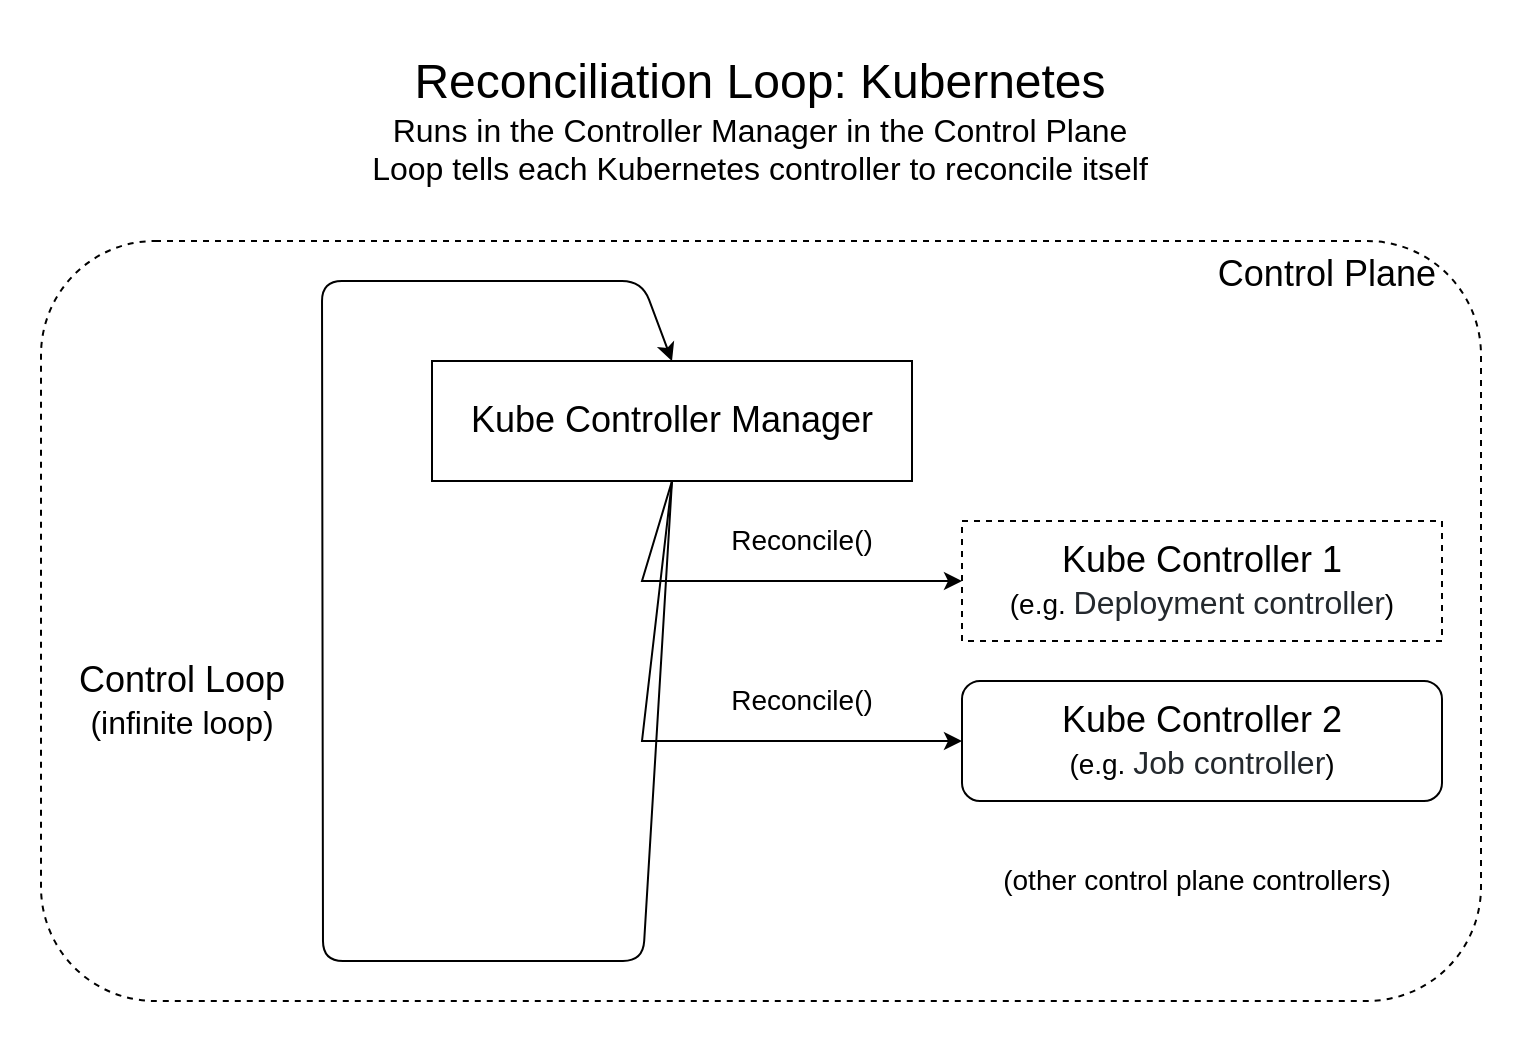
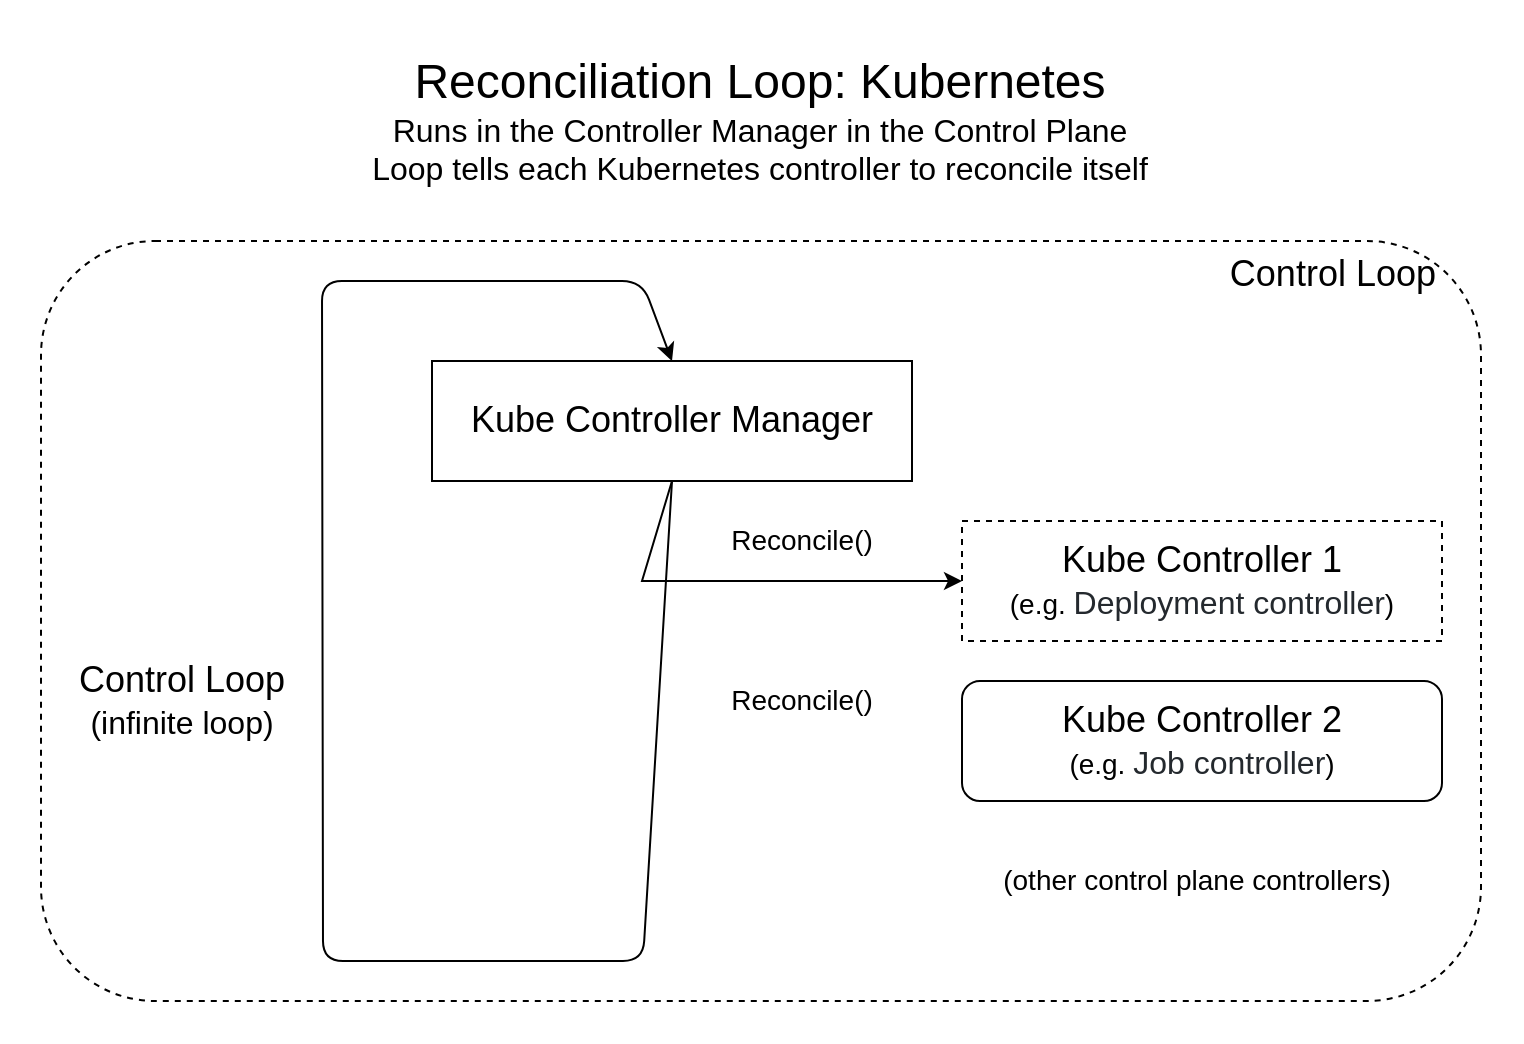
node "Control Plane": label "Control Plane" -> "Control Loop"
edge "Kube Controller Manager" -> "Kube Controller 2 (e.g. Job controller)": removed
